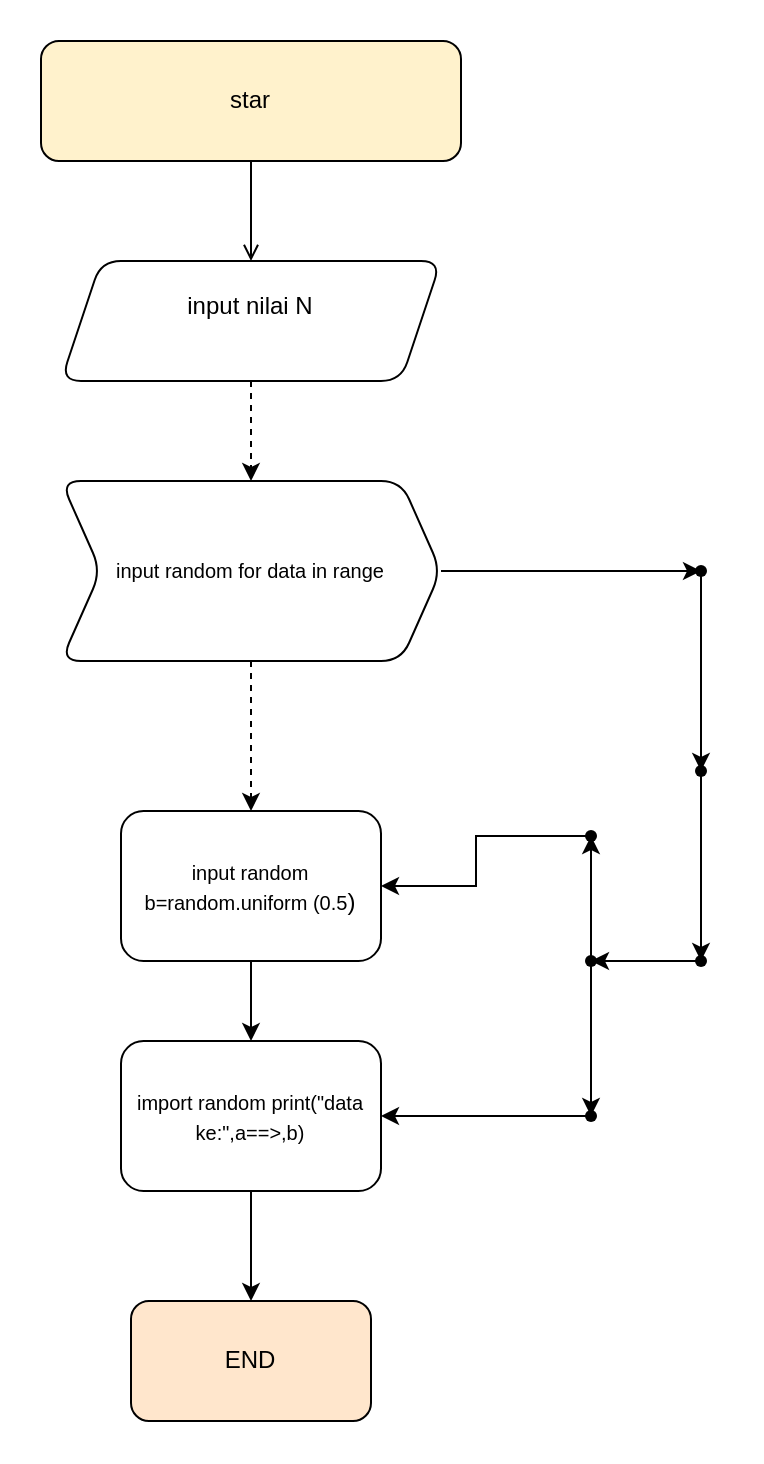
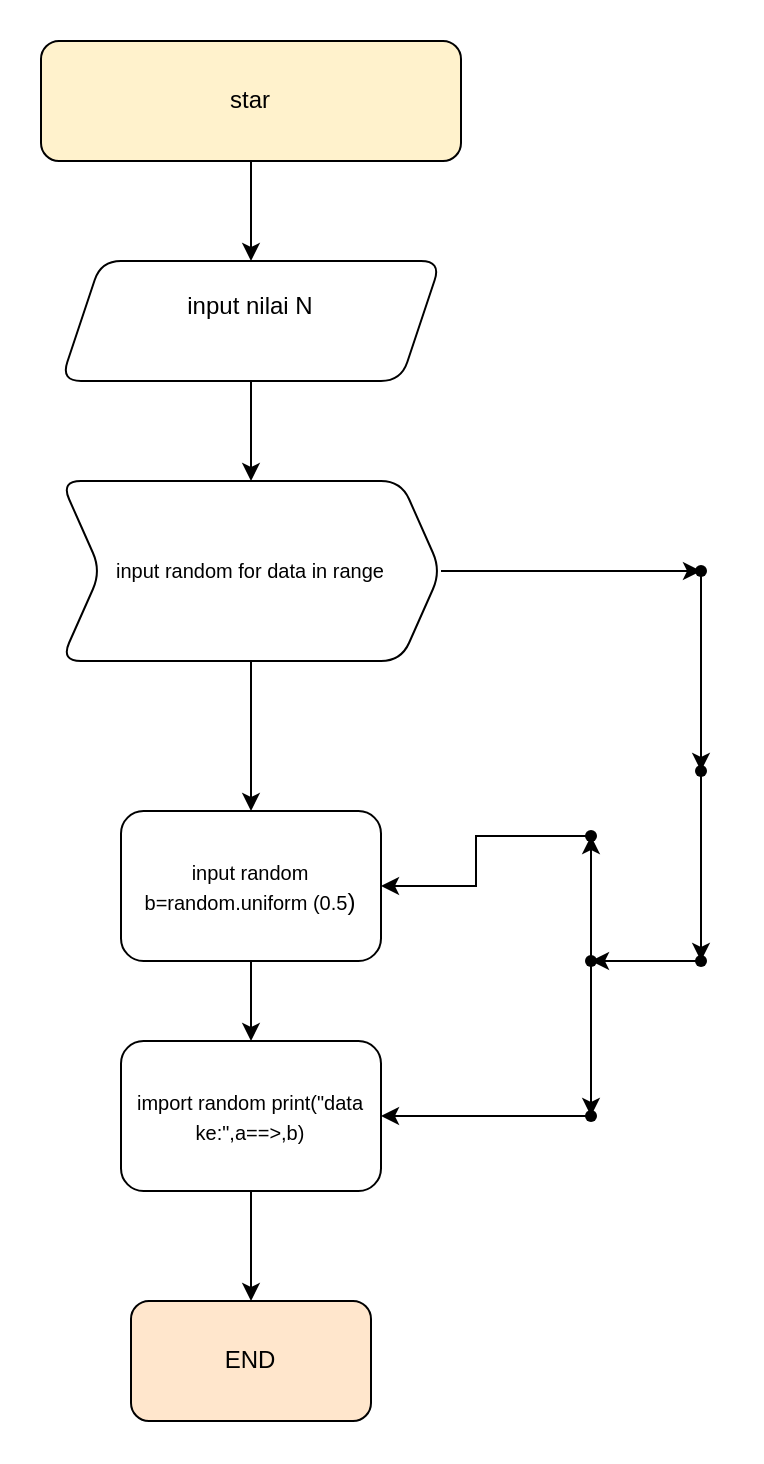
edge "star" -> "input nilai N": arrowhead open -> classic
edge "input nilai N" -> "input random for data in range": style dashed -> solid
edge "input random for data in range" -> "input random b=random.uniform (0.5)": style dashed -> solid
